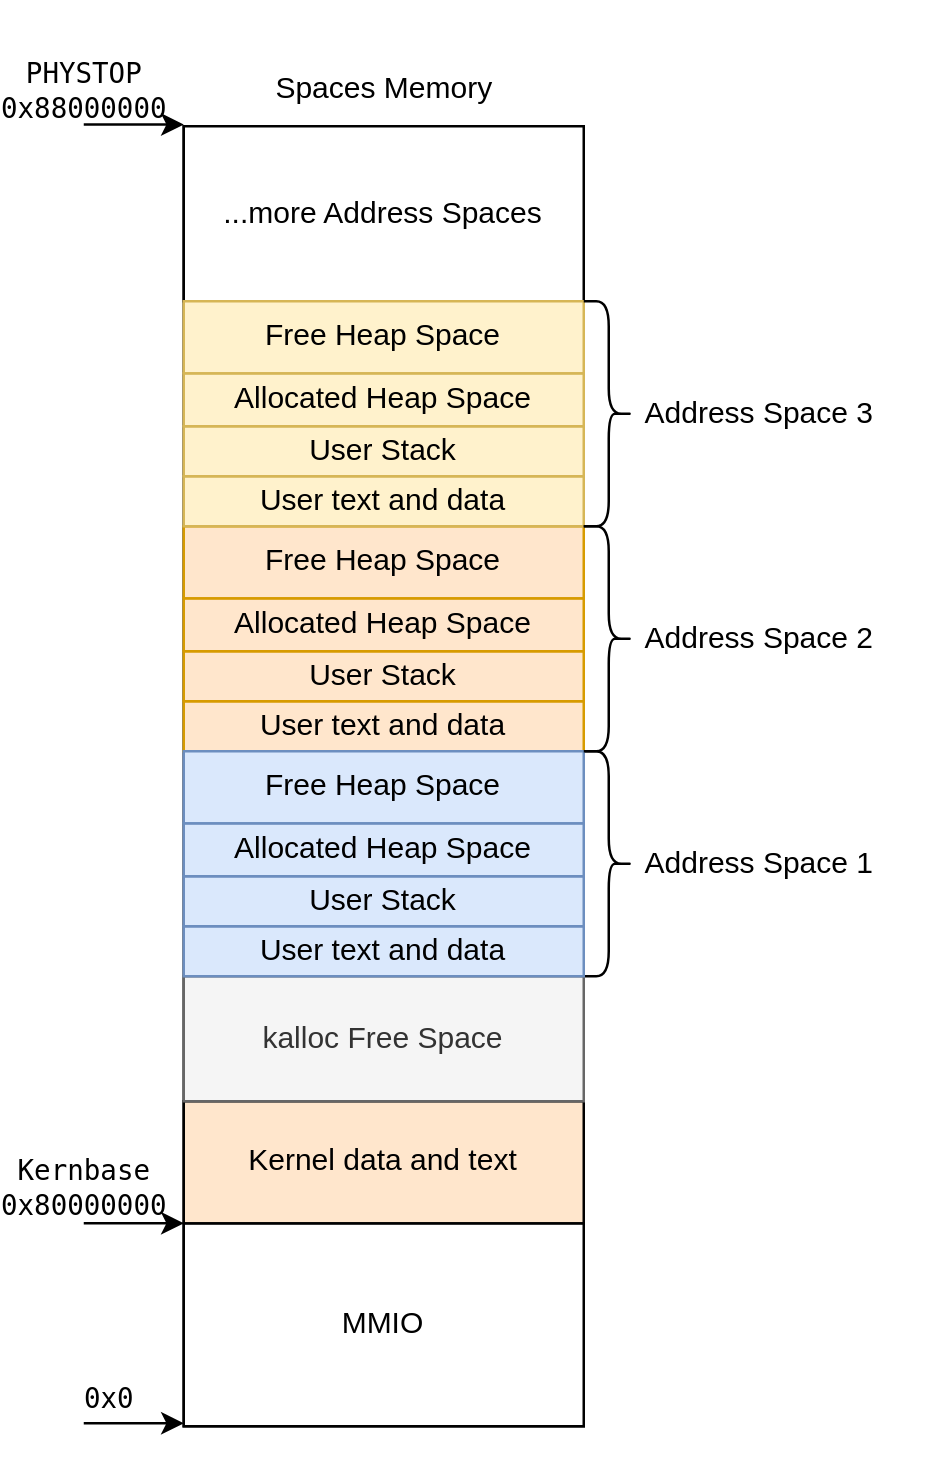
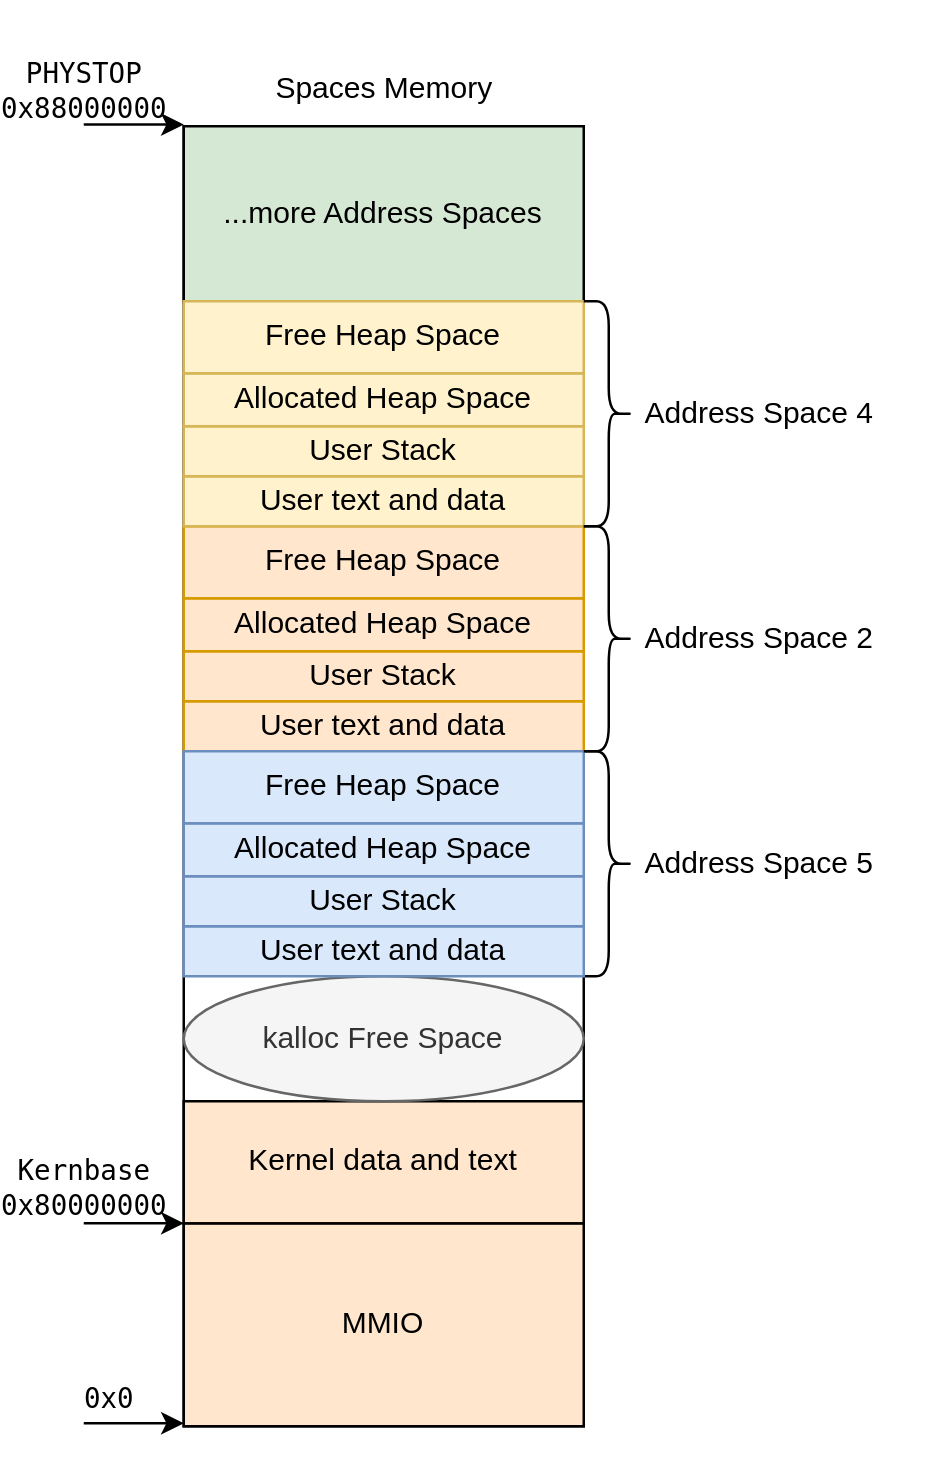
node "...more Address Spaces": fillcolor #ffffff -> #d5e8d4
node "Address Space 3": label "Address Space 3" -> "Address Space 4"
node "Address Space 1": label "Address Space 1" -> "Address Space 5"
node "kalloc Free Space": shape rectangle -> ellipse
node "MMIO": fillcolor #ffffff -> #ffe6cc
